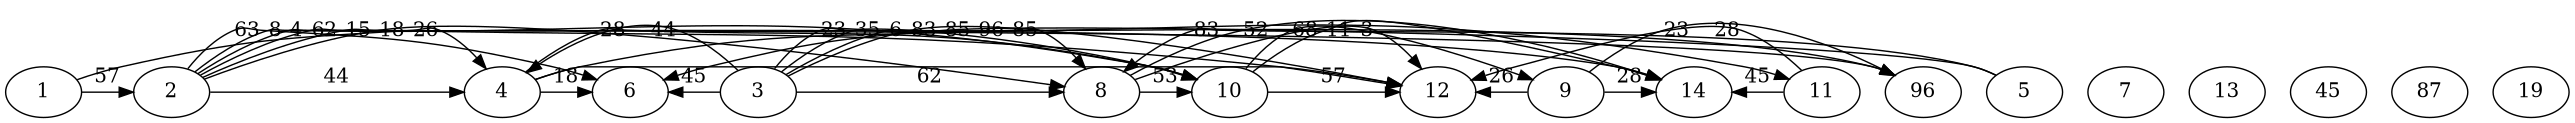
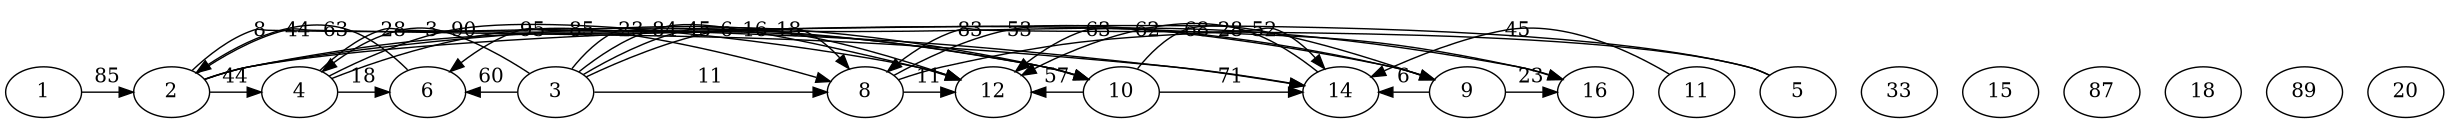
edge "3" -> "11": now "3" -> "14"
edge "2" -> "14": label "4" -> "44"
edge "2" -> "12": label "15" -> "16"
edge "3" -> "4": label "44" -> "3"
edge "3" -> "10": label "35" -> "45"
edge "3" -> "12": label "83" -> "84"
edge "5" -> "6": label "85" -> "95"
edge "4" -> "12": label "96" -> "90"
edge "10" -> "14": label "11" -> "71"
edge "8" -> "12": label "3" -> "11"
edge "11" -> "12": now "14" -> "12"
edge "2" -> "6": reversed
edge "1" -> "4": removed, label "26"
edge "1" -> "2": label "57" -> "85"
edge "3" -> "6": label "45" -> "60"
edge "3" -> "8": label "62" -> "11"
edge "9" -> "12": label "26" -> "63"
edge "9" -> "14": label "28" -> "6"
edge "8" -> "10": now "8" -> "9"
node "96": label "96" -> "16"
node "7": removed
node "18": added
node "13": label "13" -> "33"
node "45": label "45" -> "15"
node "20": added
node "19": label "19" -> "89"
